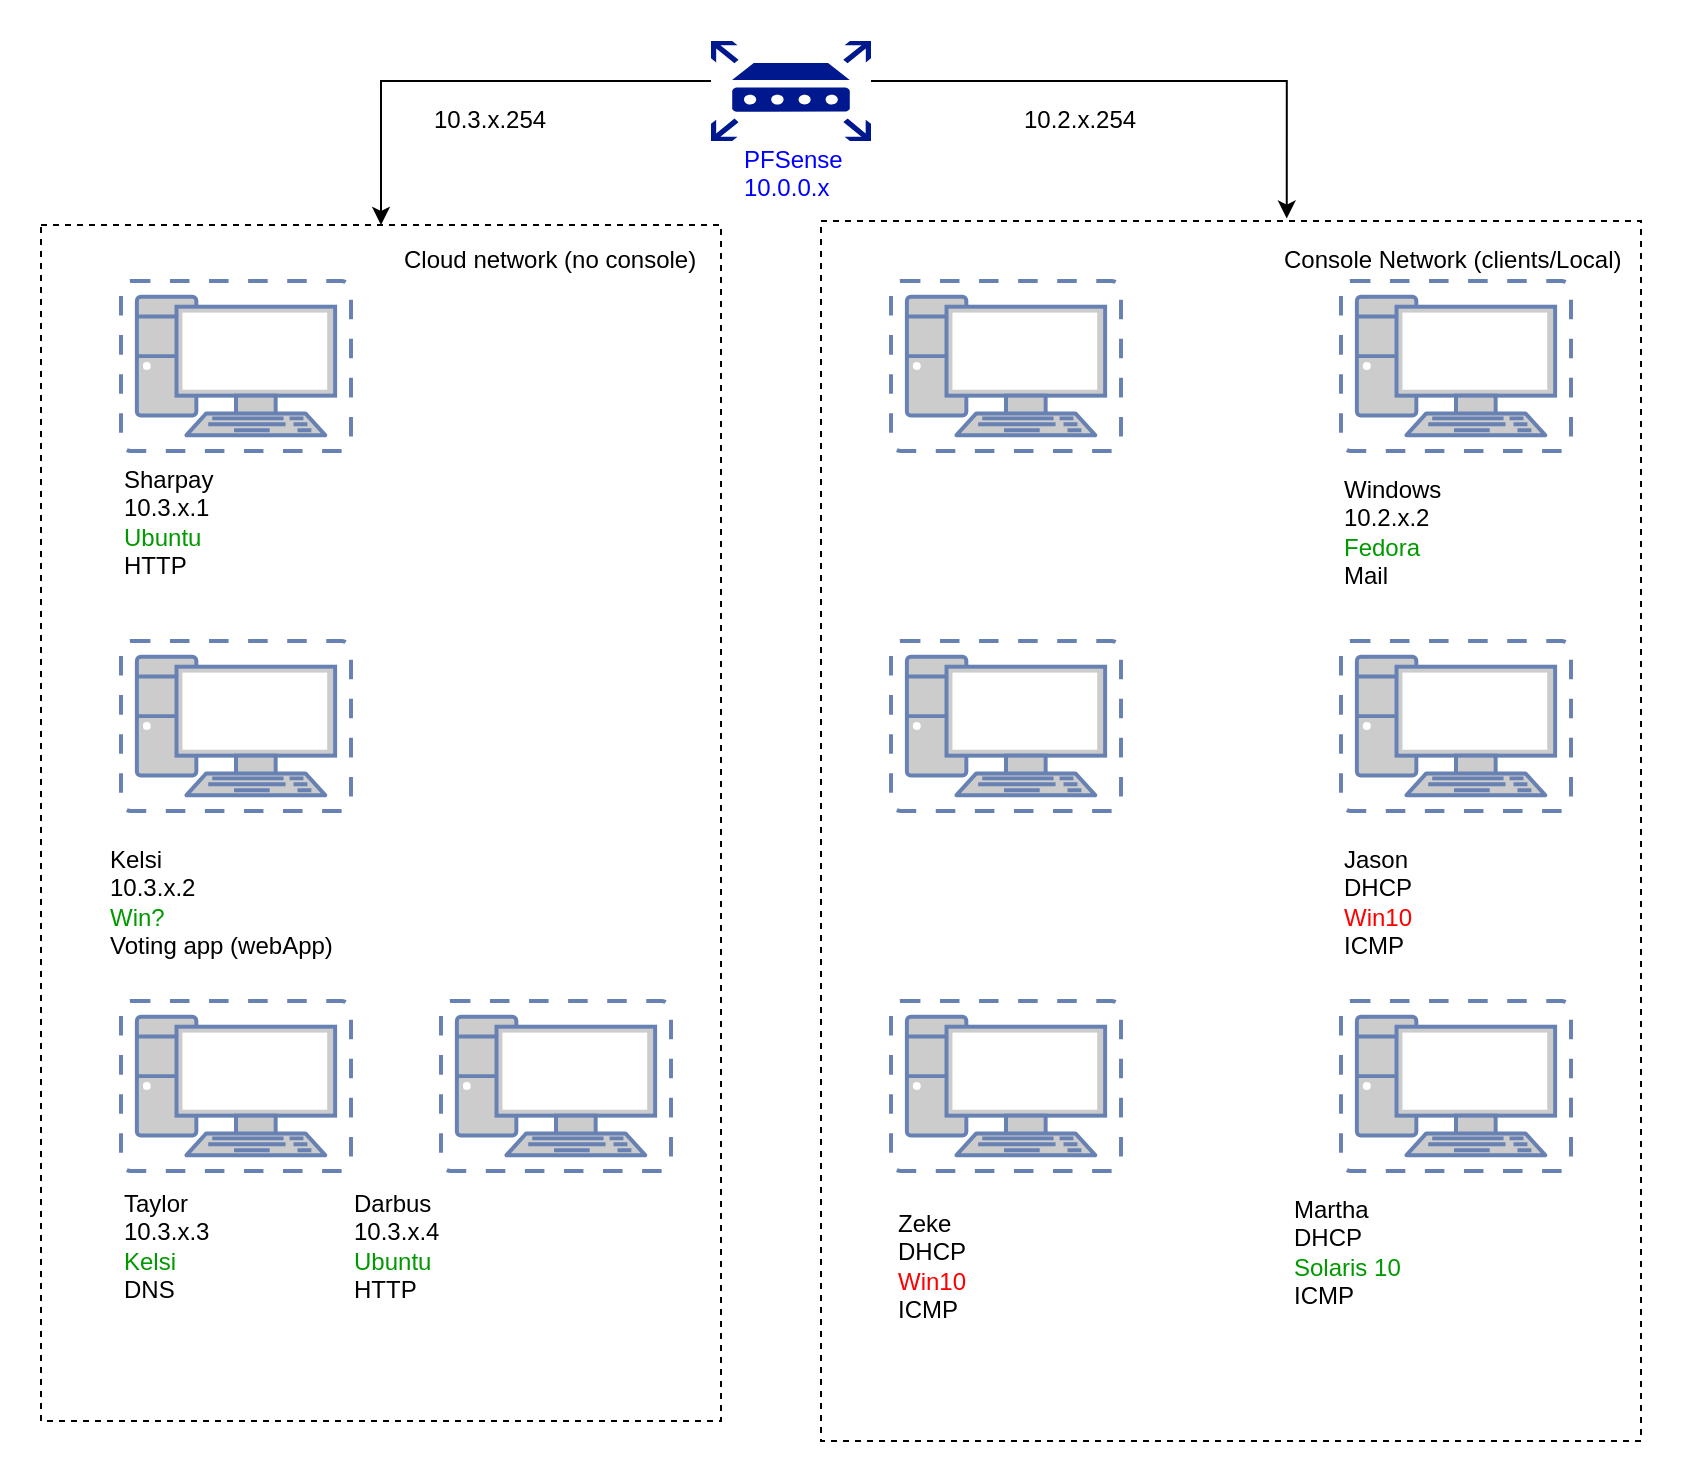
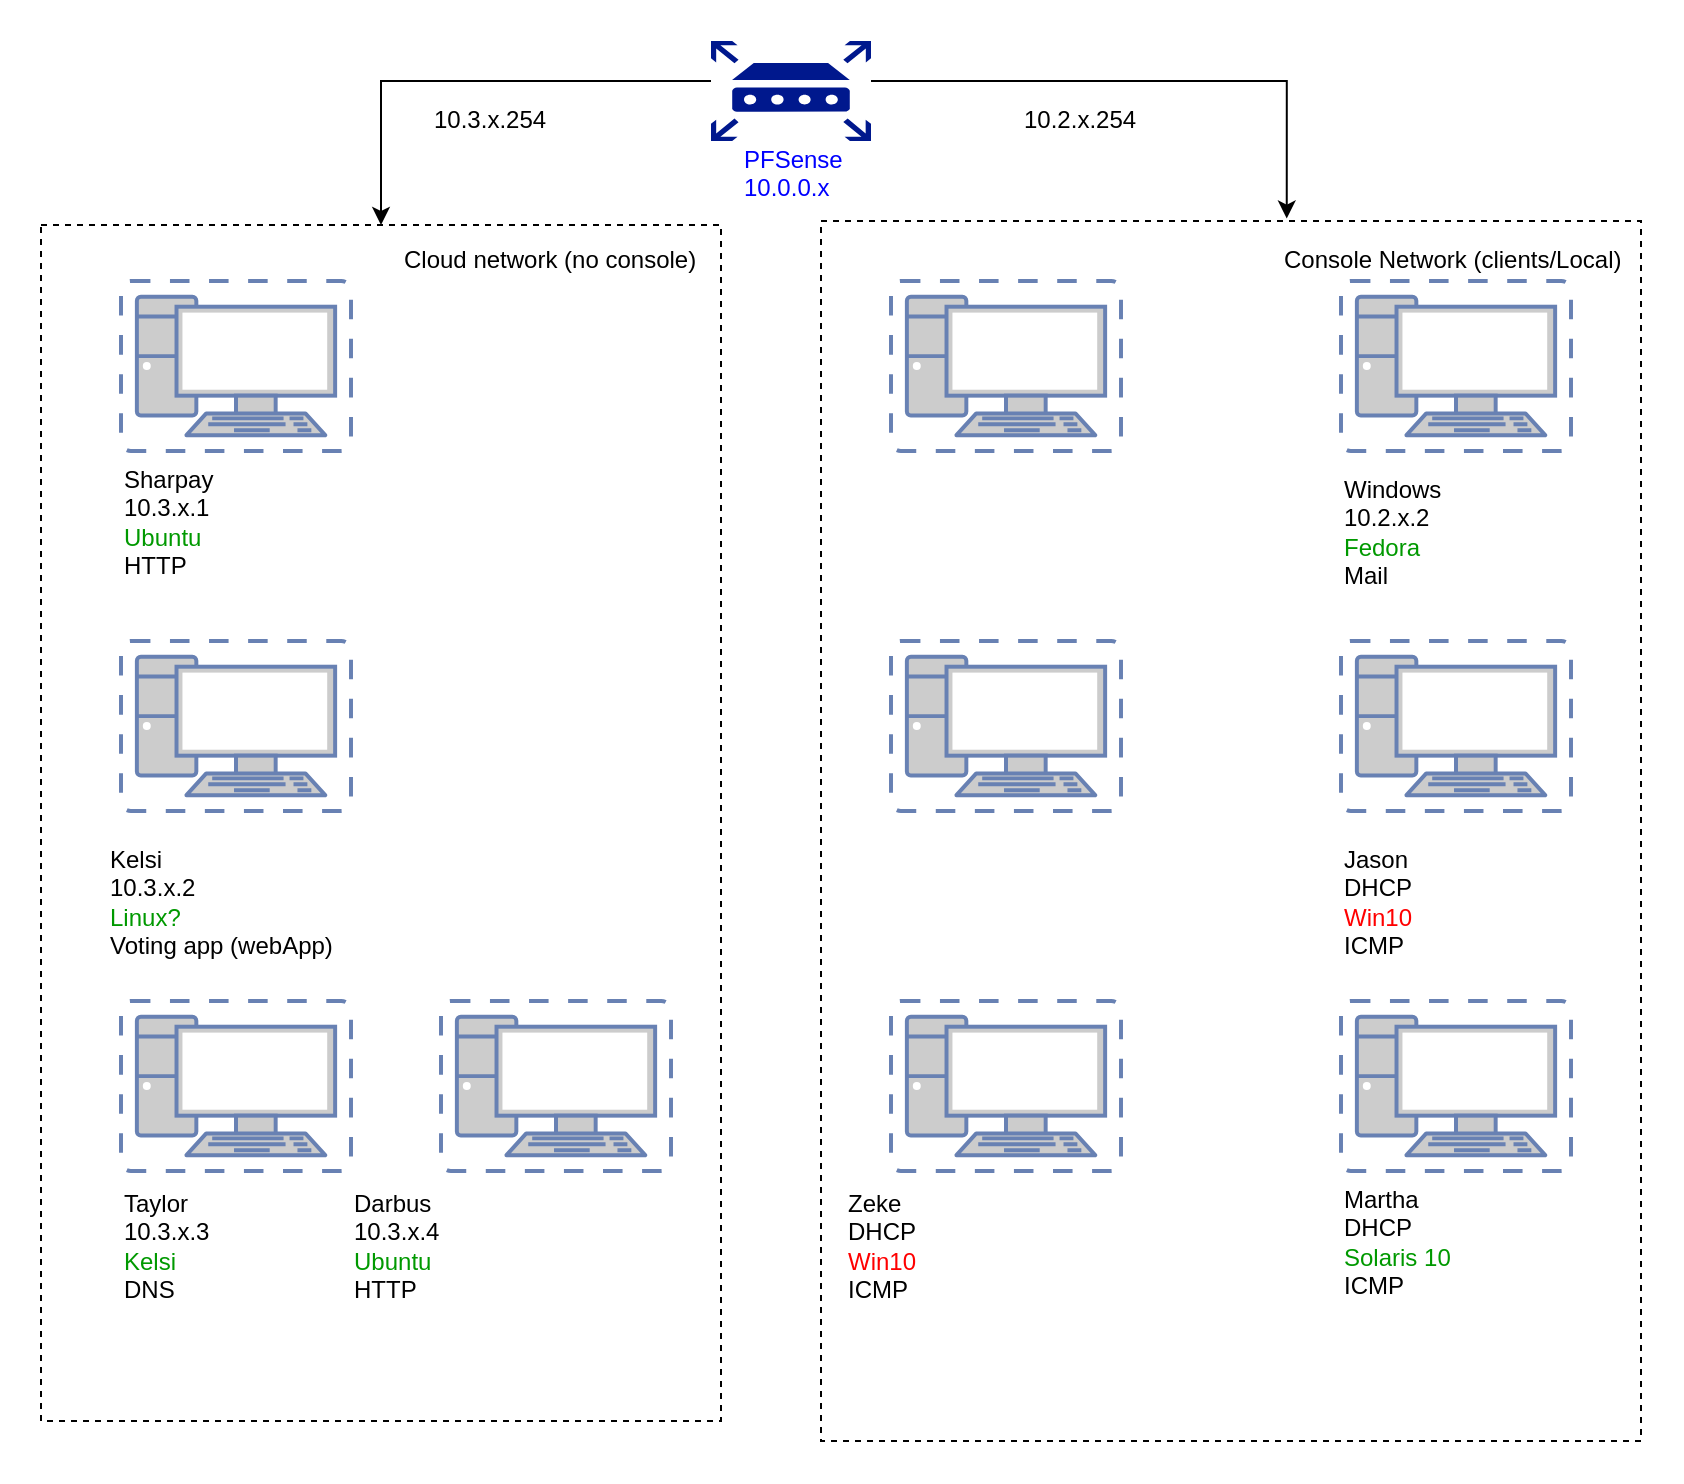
node "Kelsi 10.3.x.2 Win? Voting app (webApp)": label "Kelsi 10.3.x.2 Win? Voting app (webApp)" -> "Kelsi 10.3.x.2 Linux? Voting app (webApp)"
node "Martha DHCP Solaris 10 ICMP": moved (1361, 1251) -> (1411, 1241)
node "Zeke DHCP Win10 ICMP": moved (945, 1265) -> (895, 1245)
